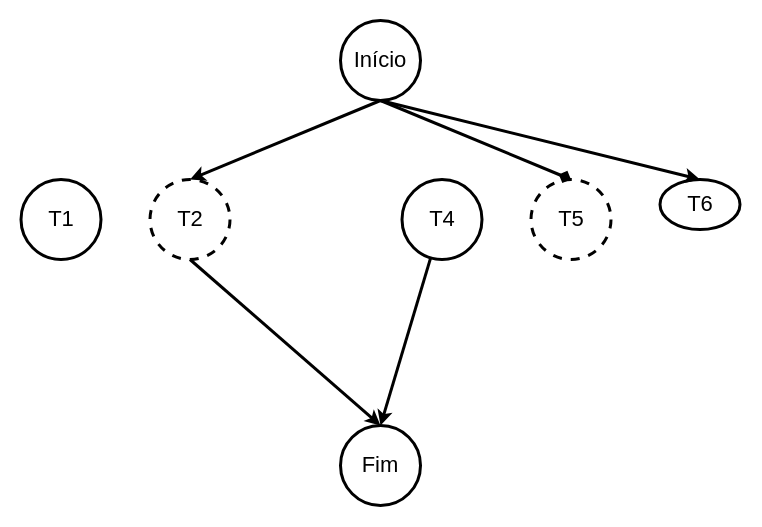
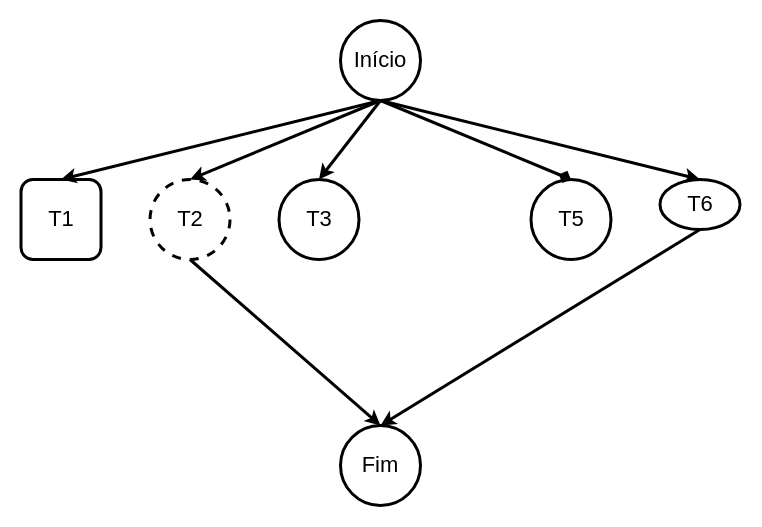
edge "Início" -> "T3": added
edge "Início" -> "T1": added
node "T1": shape ellipse -> rounded rectangle
node "T3": added
node "T4": removed
node "T5": style dashed -> solid
edge "T6" -> "Fim": added
edge "T4" -> "Fim": removed
